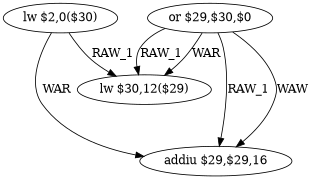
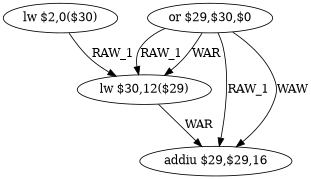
edge "lw $2,0($30)" -> "addiu $29,$29,16": now "lw $30,12($29)" -> "addiu $29,$29,16"
